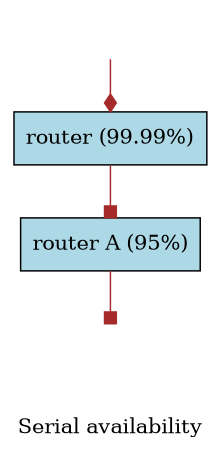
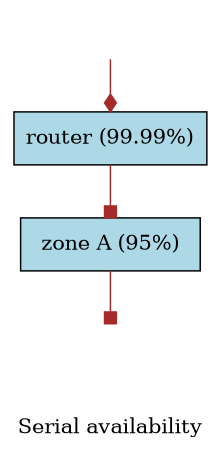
node "router A (95%)": label "router A (95%)" -> "zone A (95%)"
